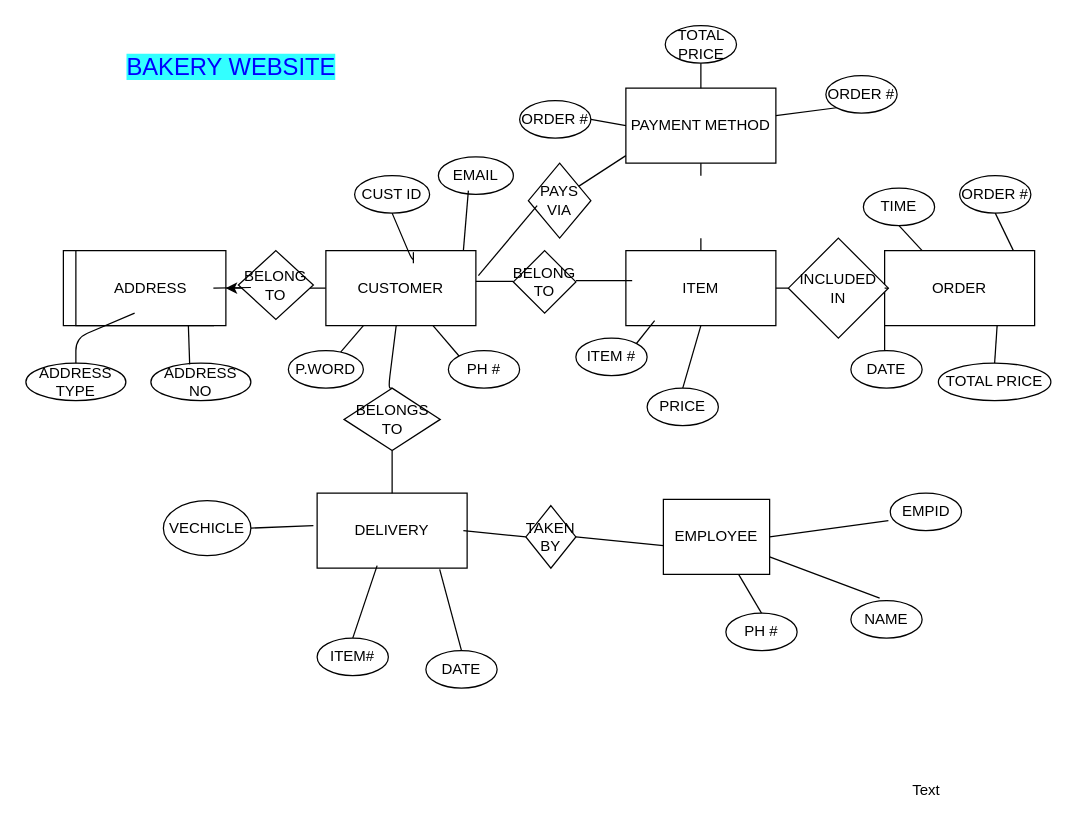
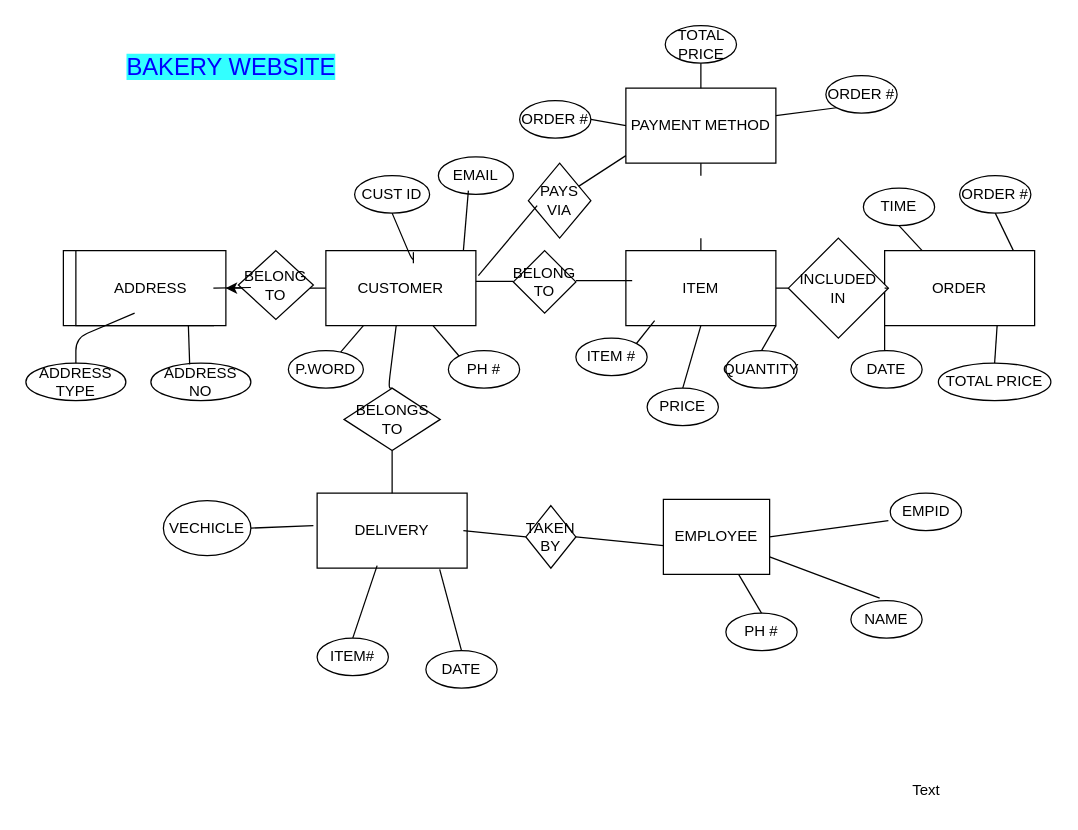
edge "ITEM" -- "QUANTITY": added
node "QUANTITY": added
